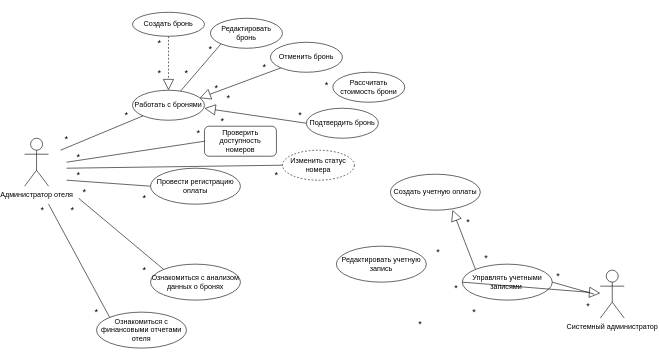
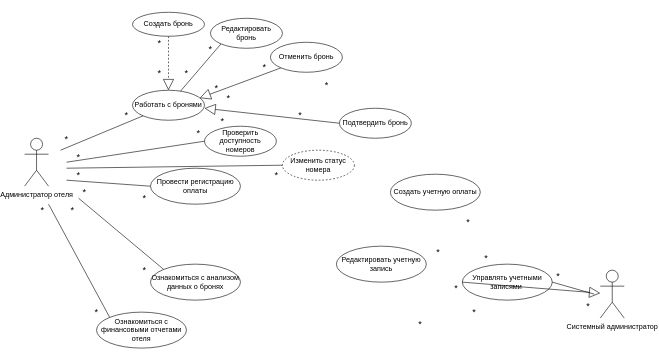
node "Рассчитать стоимость брони": removed
node "Подтвердить бронь": moved (342, 123) -> (375, 123)
node "Проверить доступность номеров": shape rounded rectangle -> ellipse
edge "Управлять учетными записями" -> "Создать учетную оплаты": removed
